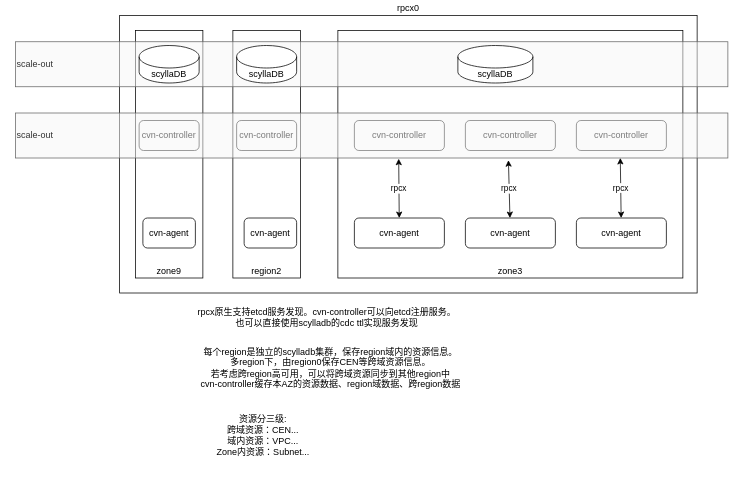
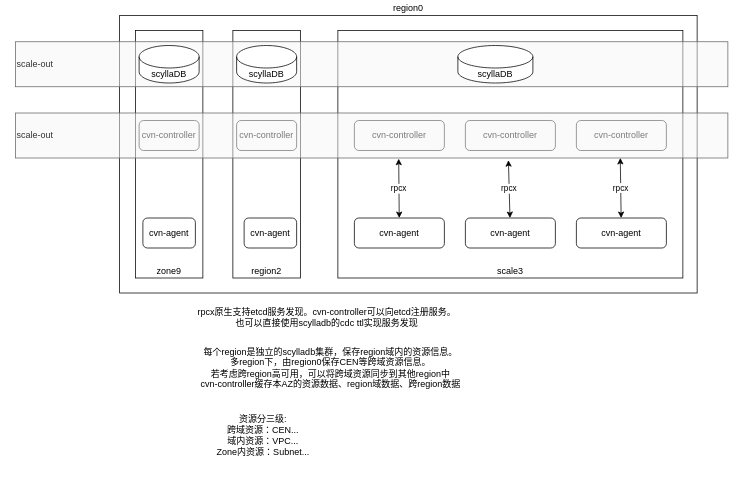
node "rpcx0": label "rpcx0" -> "region0"
node "zone3": label "zone3" -> "scale3"
